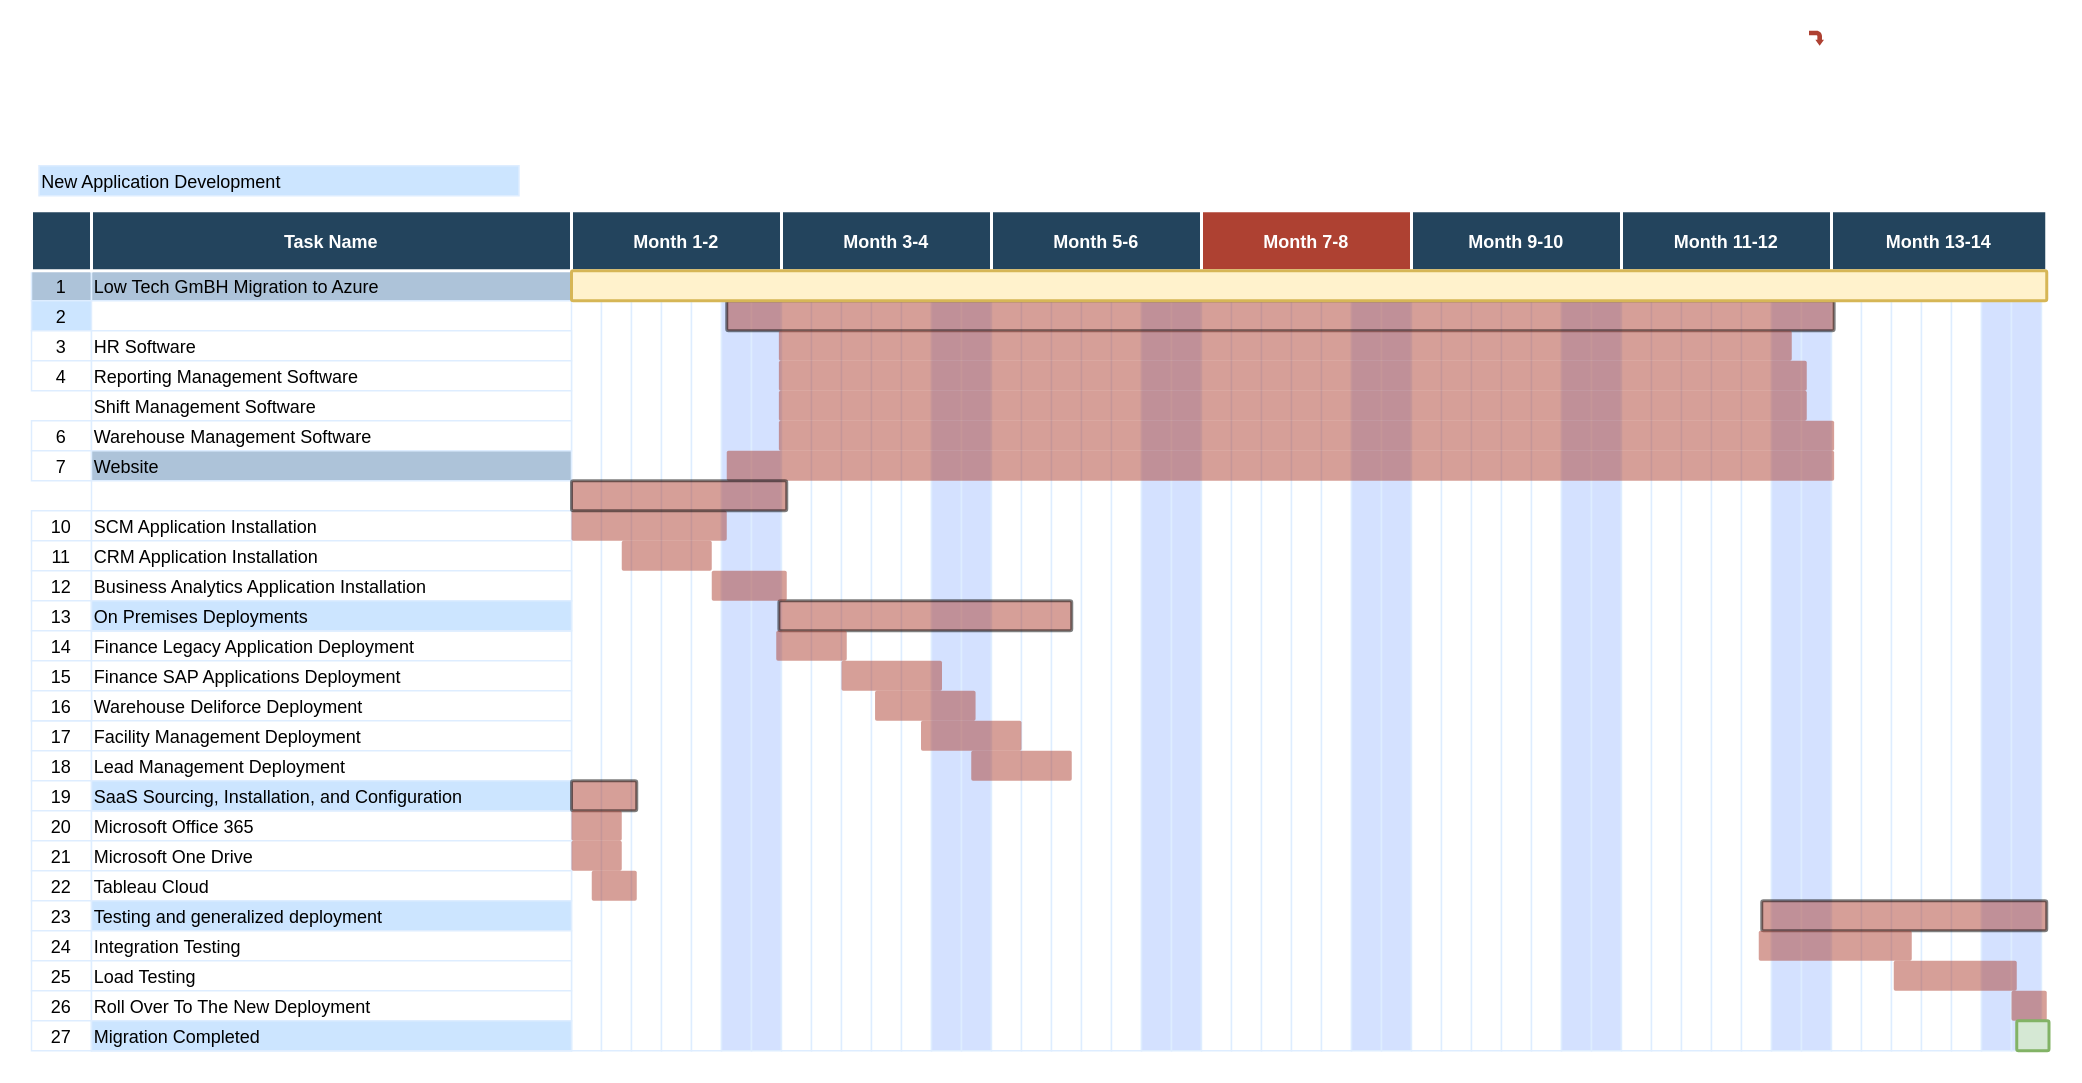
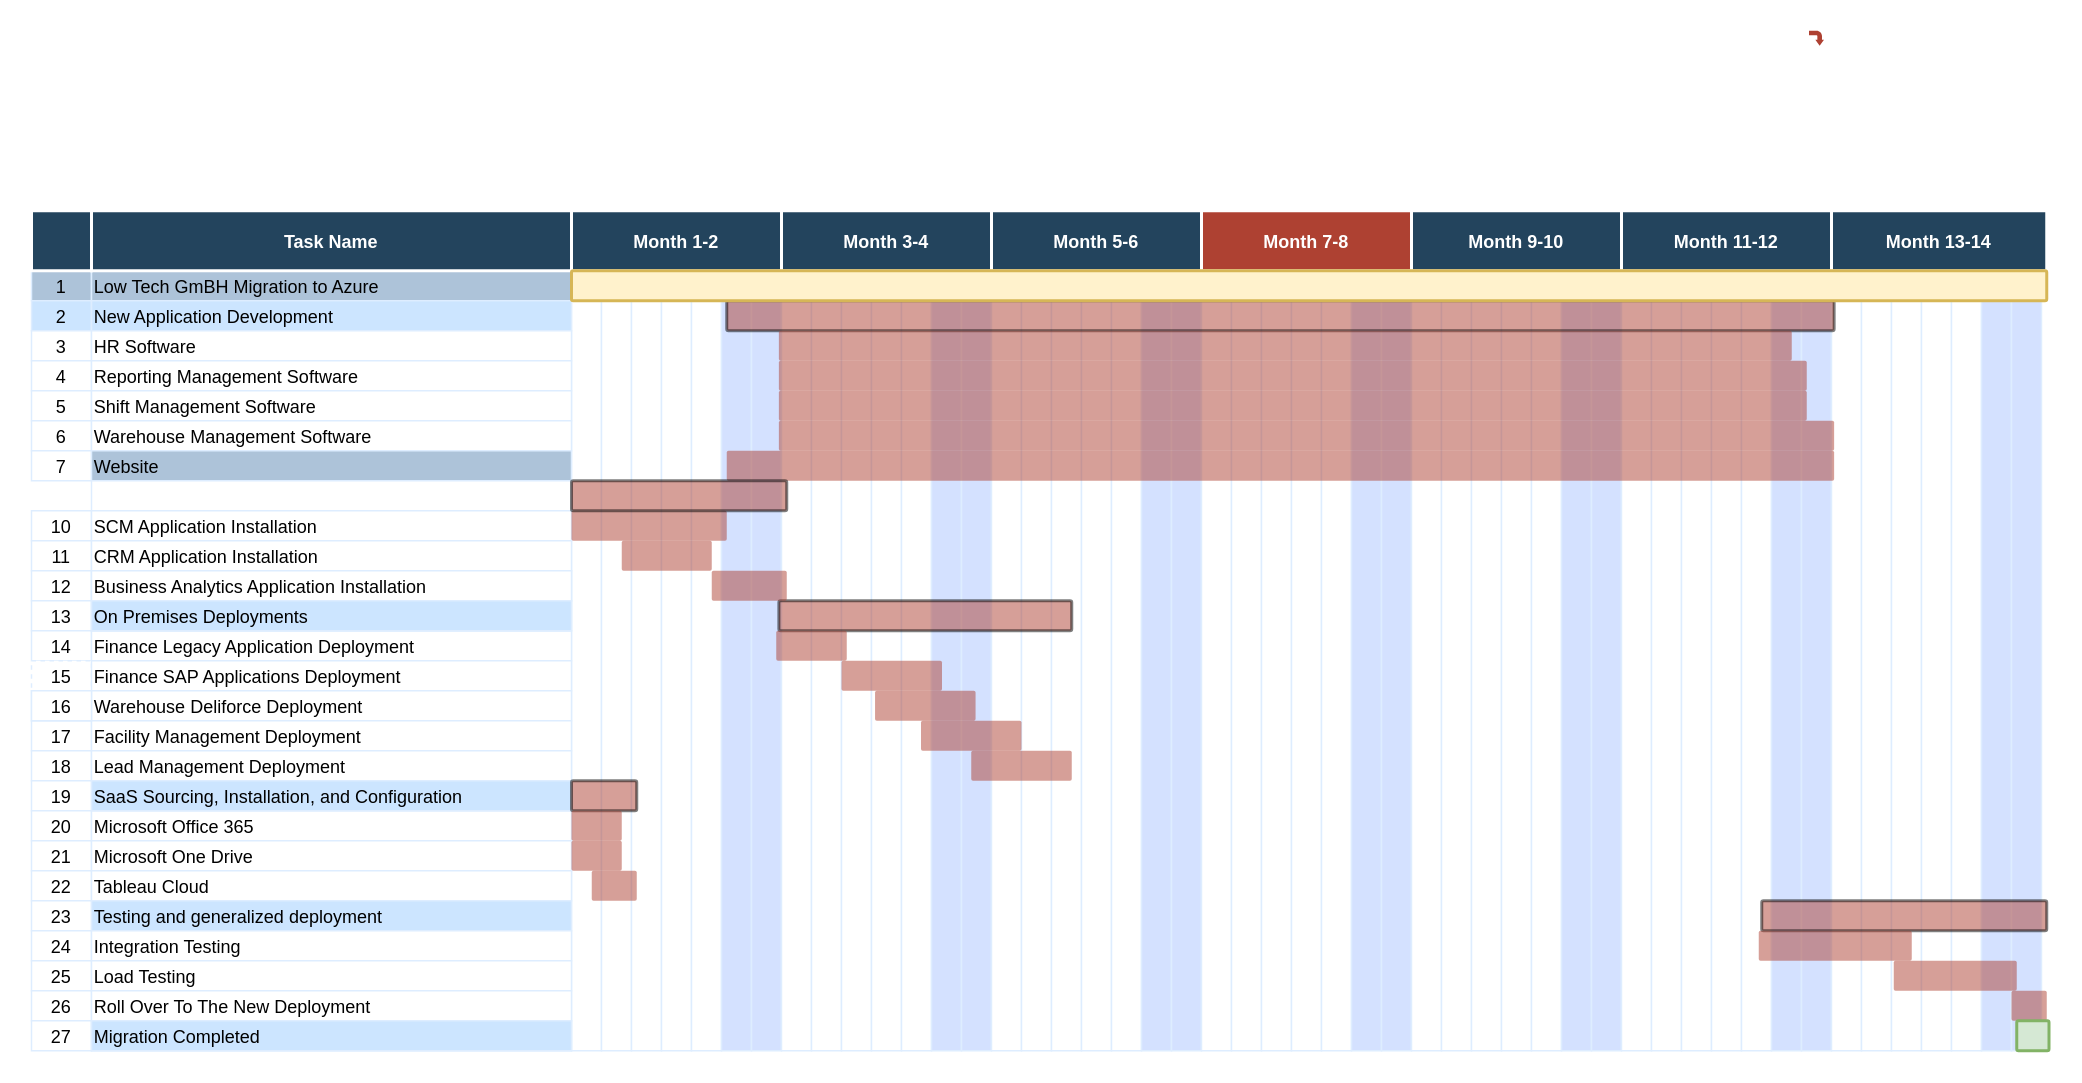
node "New Application Development": moved (279, 181) -> (332, 316)
node "5": added
node "15": style solid -> dashed
